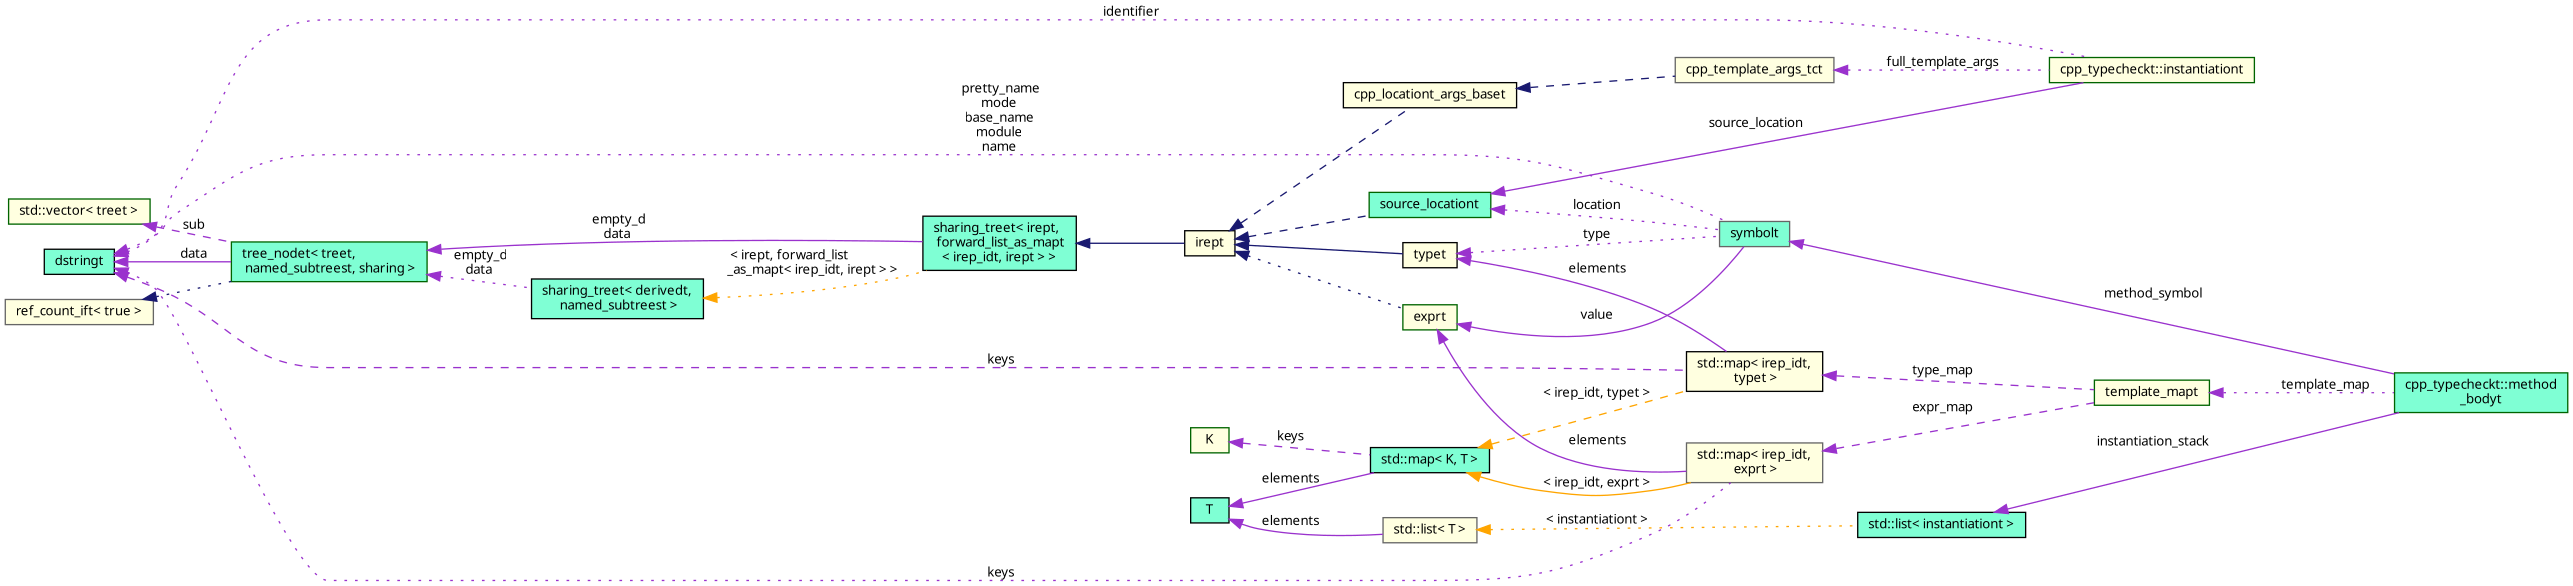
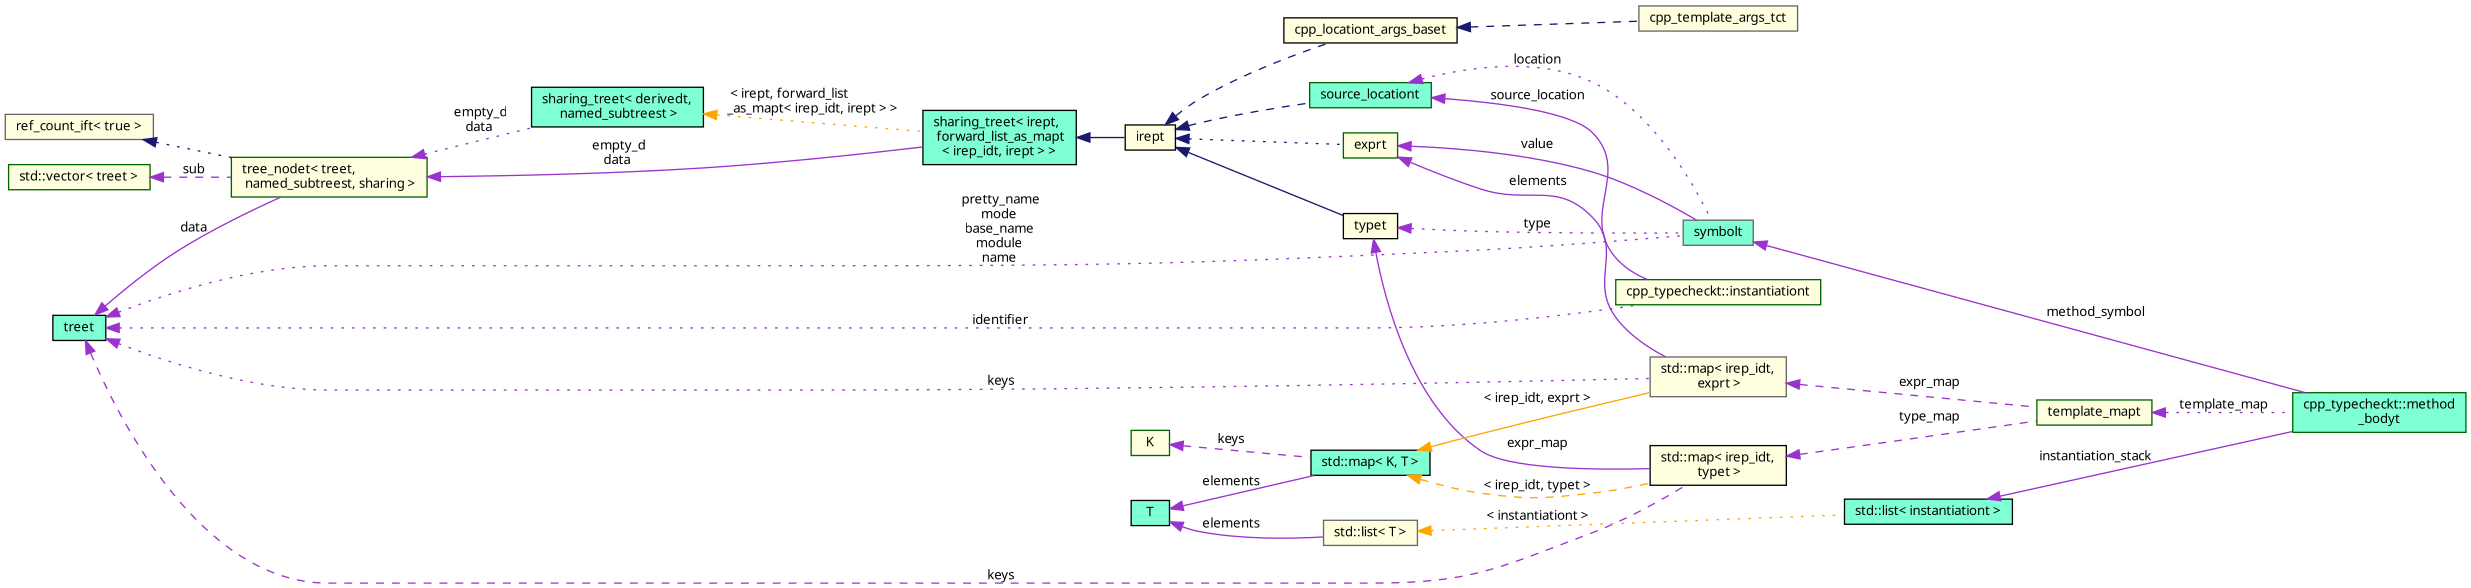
edge "cpp_typecheckt::instantiationt" -> "cpp_template_args_tct": removed, label "full_template_args"
node "dstringt": label "dstringt" -> "treet"
node "tree_nodet< treet, named_subtreest, sharing >": fillcolor aquamarine -> lightyellow
edge "std::map< irep_idt, typet >" -> "typet": label " elements" -> " expr_map"
